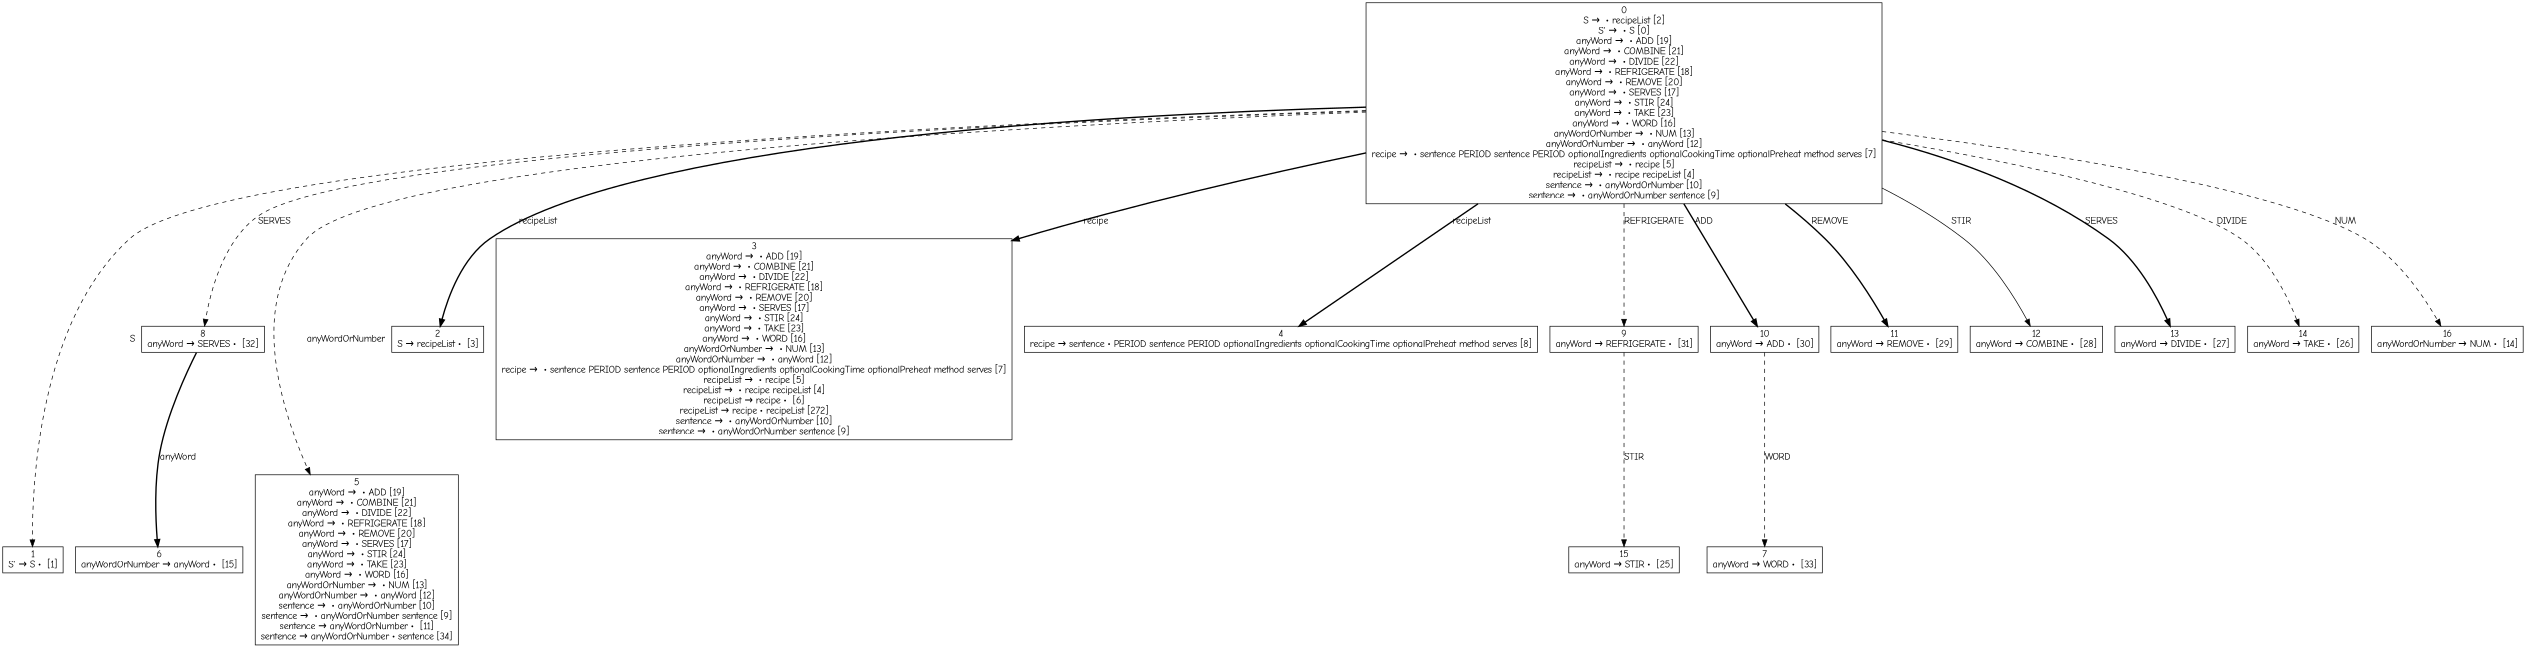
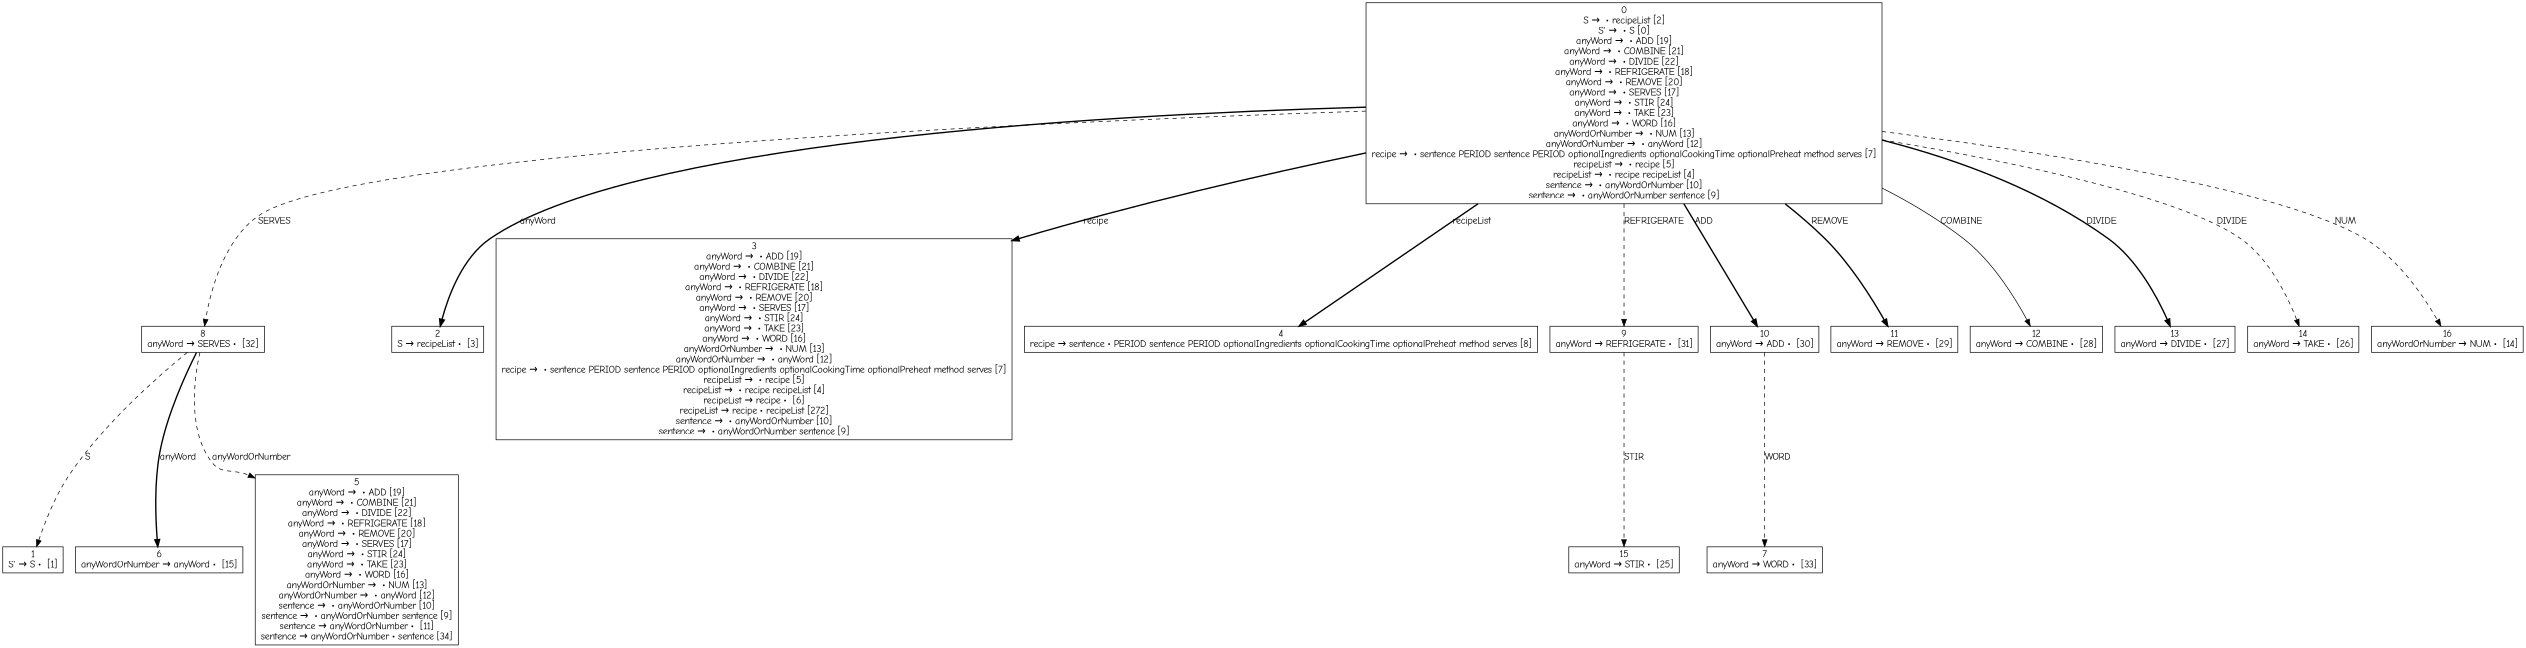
edge "0" -> "5": now "8" -> "5"
edge "0" -> "1": now "8" -> "1"
edge "0" -> "2": label "recipeList" -> "anyWord"
edge "0" -> "12": label "STIR" -> "COMBINE"
edge "0" -> "13": label "SERVES" -> "DIVIDE"
